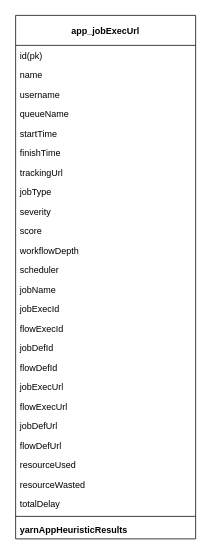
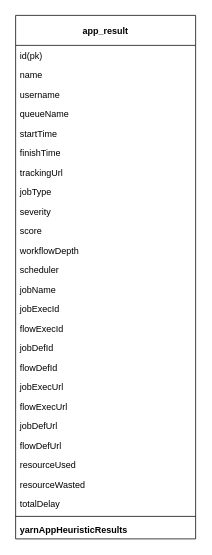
node "app_jobExecUrl": label "app_jobExecUrl" -> "app_result"
